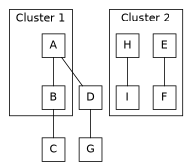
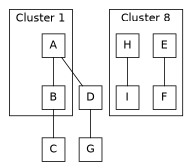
cluster "Cluster 2": label "Cluster 2" -> "Cluster 8"
